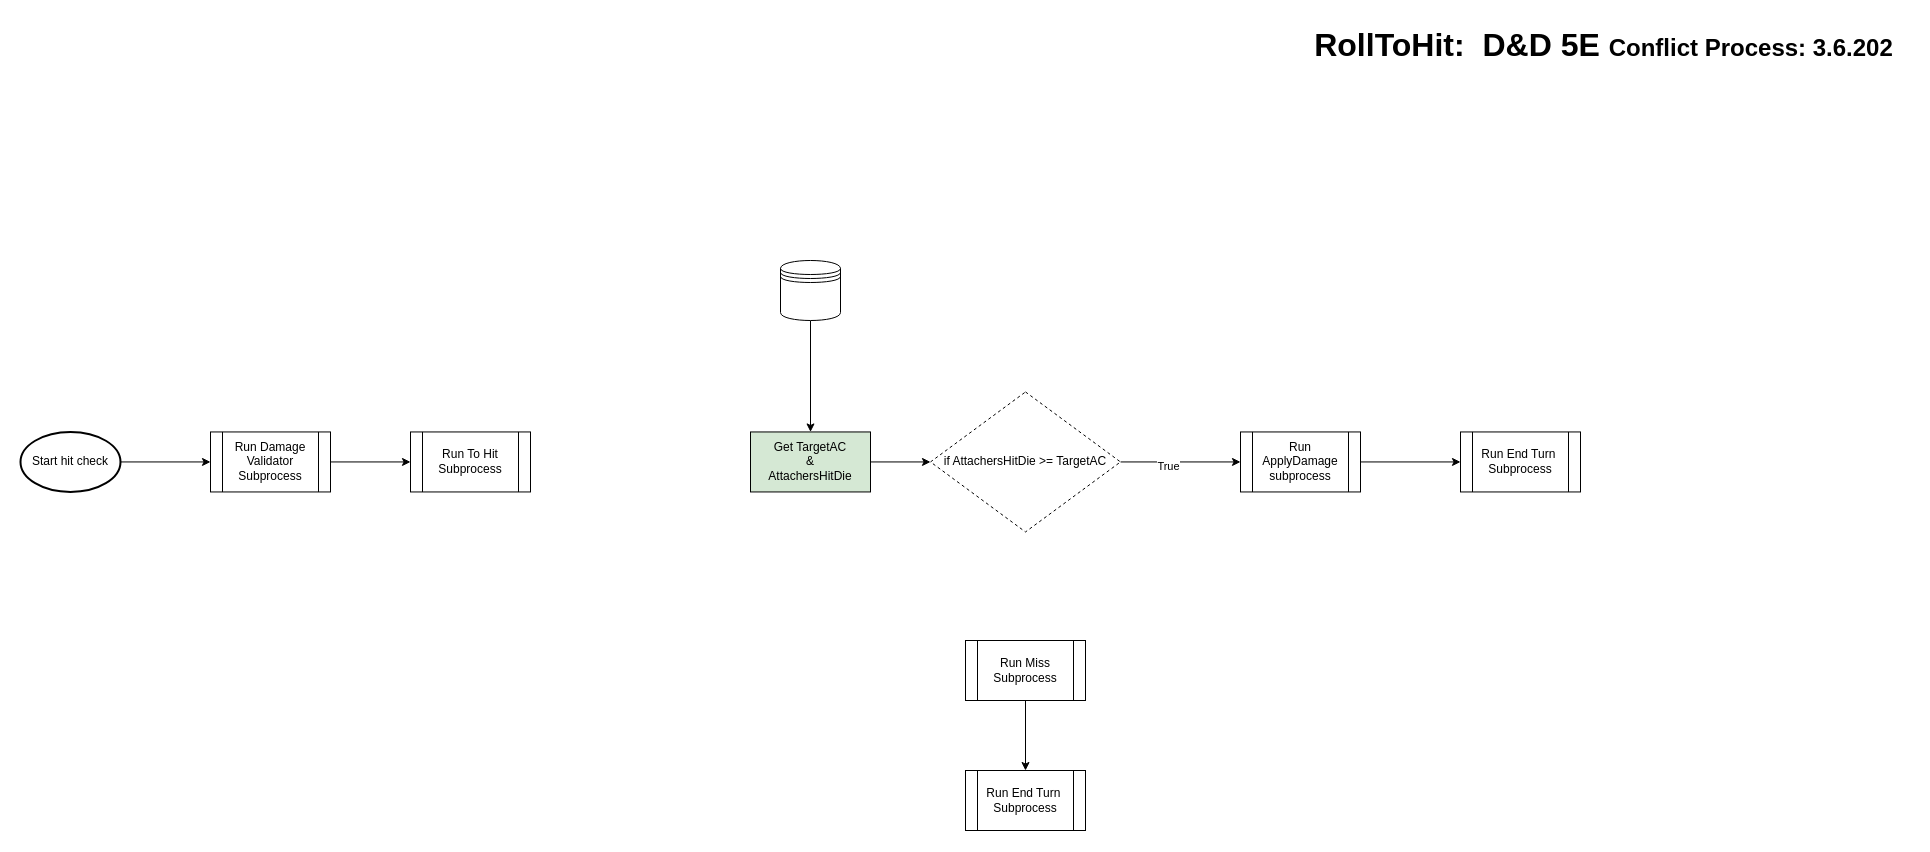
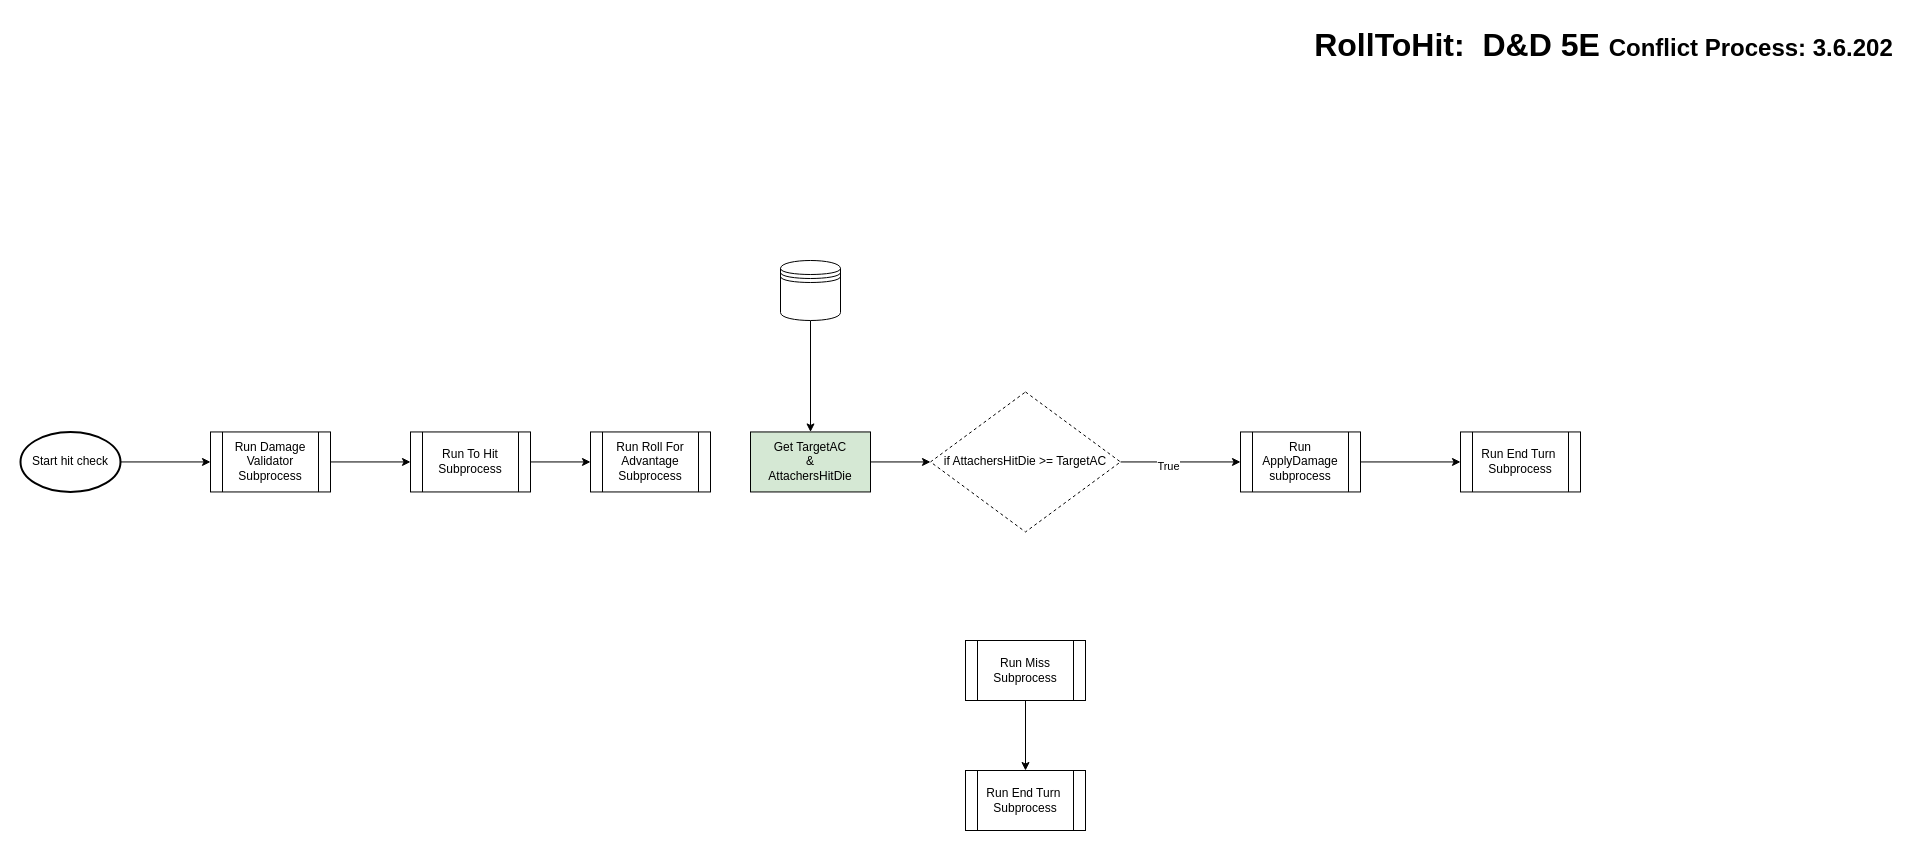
edge "Run To Hit Subprocess" -> "Run Roll For Advantage Subprocess": added
node "Run Roll For Advantage Subprocess": added
